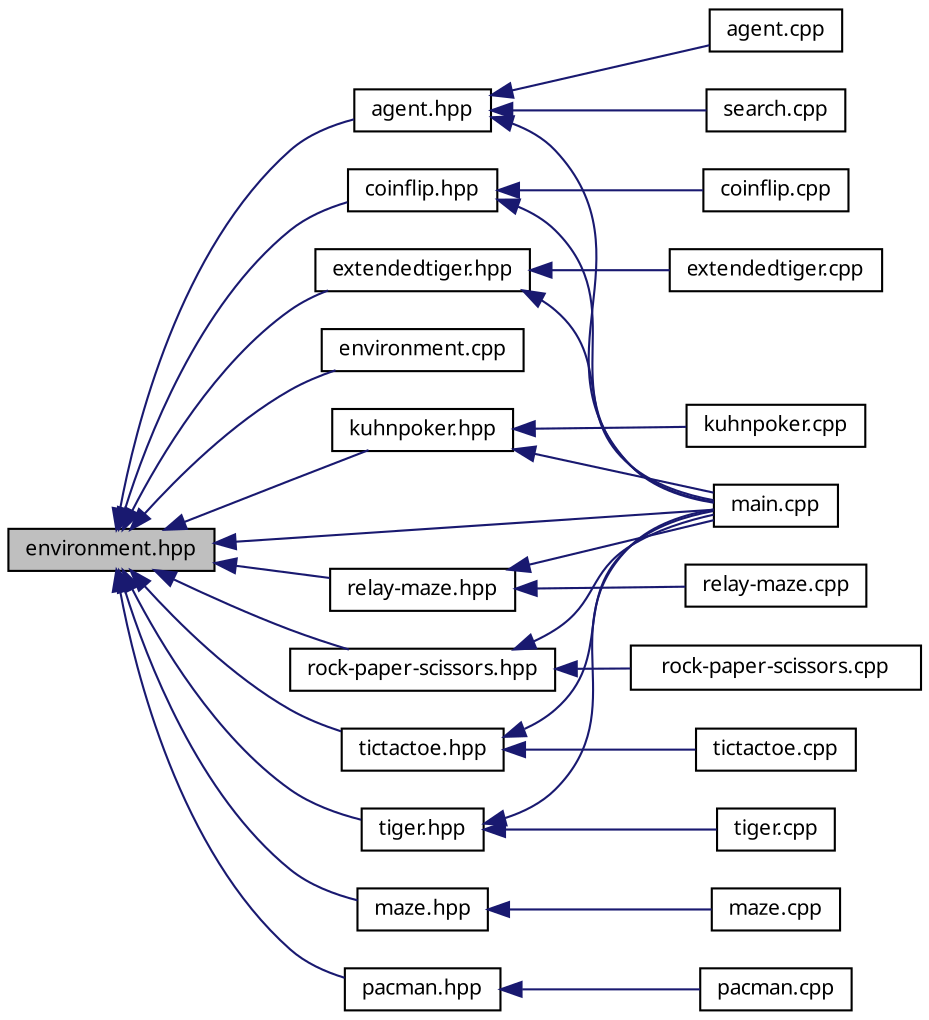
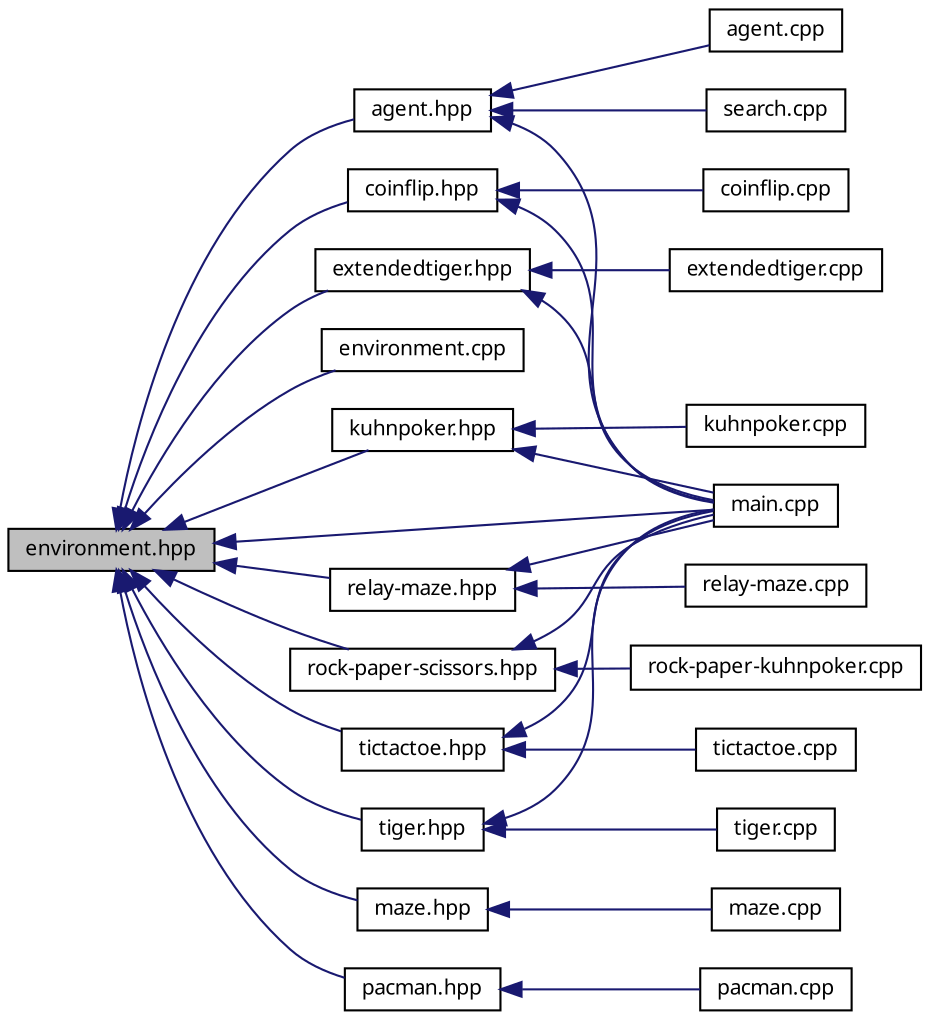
node "rock-paper-scissors.cpp": label "rock-paper-scissors.cpp" -> "rock-paper-kuhnpoker.cpp"
